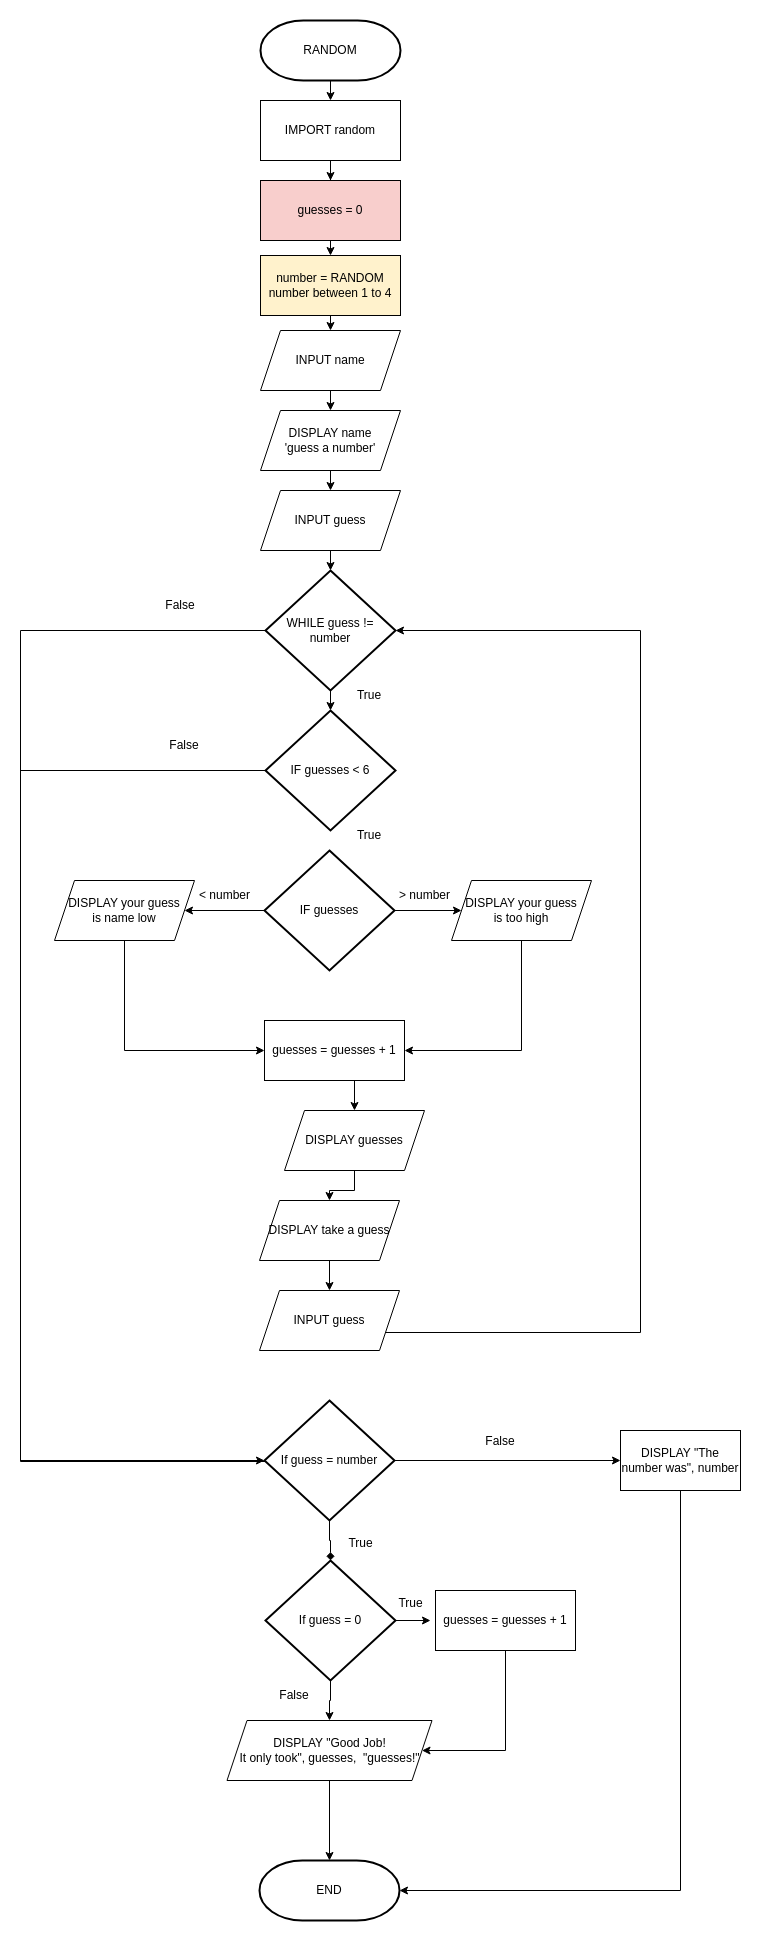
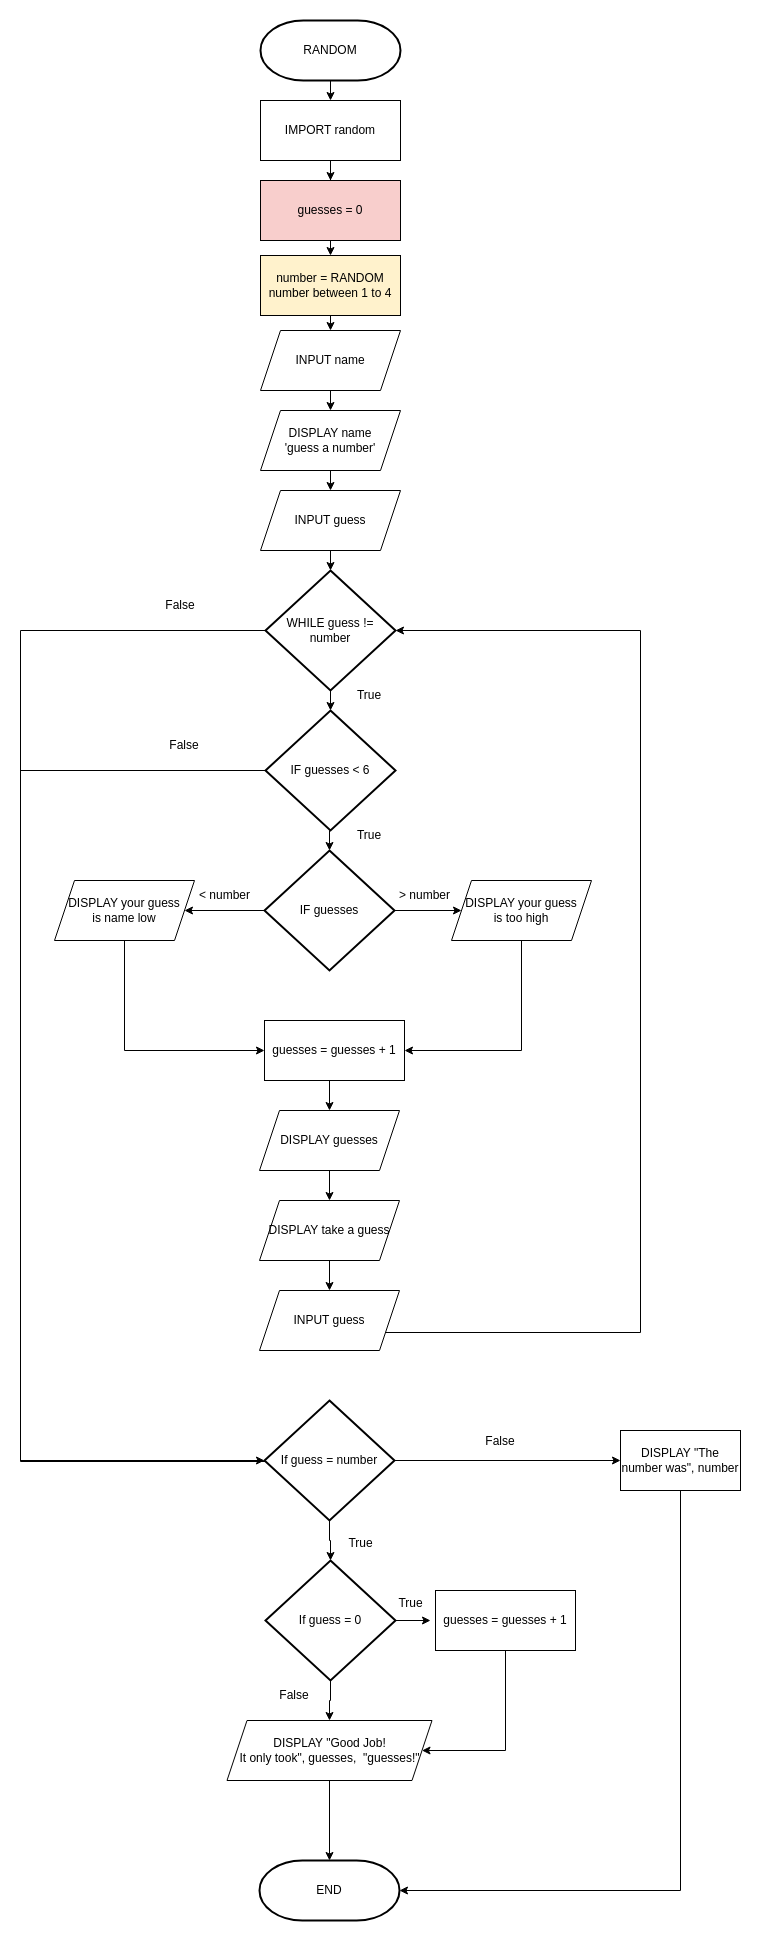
edge "IF guesses < 6" -> "IF guesses": added
node "DISPLAY guesses": moved (355, 1141) -> (330, 1141)
edge "If guess = number" -> "If guess = 0": arrowhead diamond -> classic
